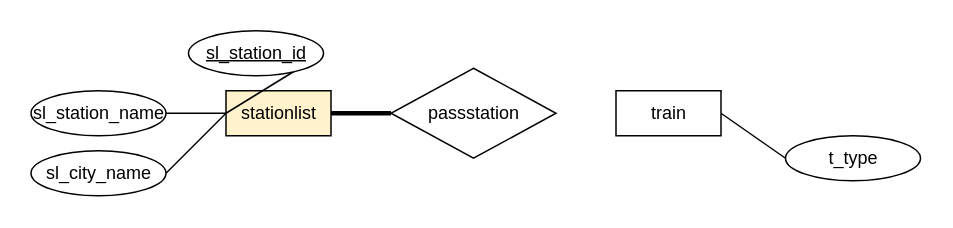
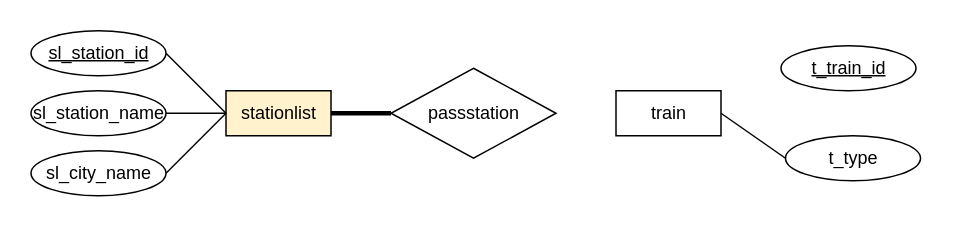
node "sl_station_id": moved (256, 53) -> (98, 53)
node "t_train_id": added
